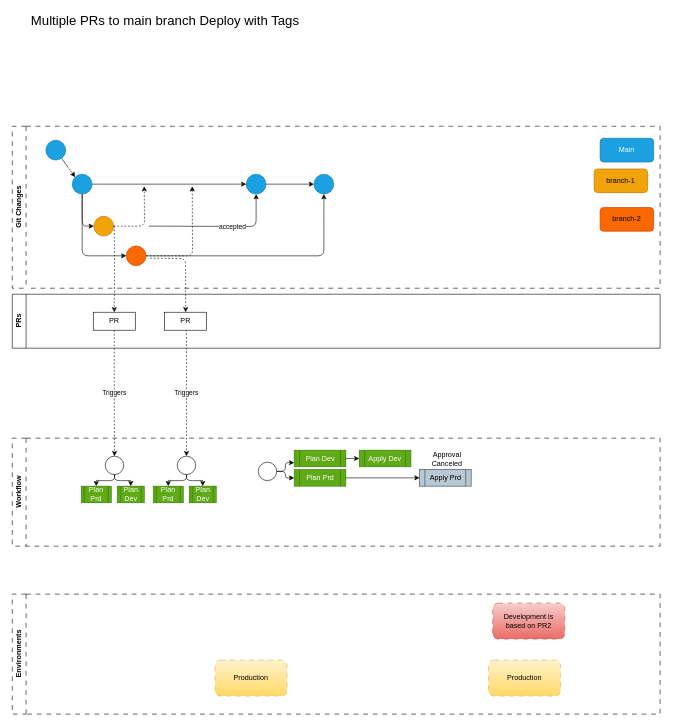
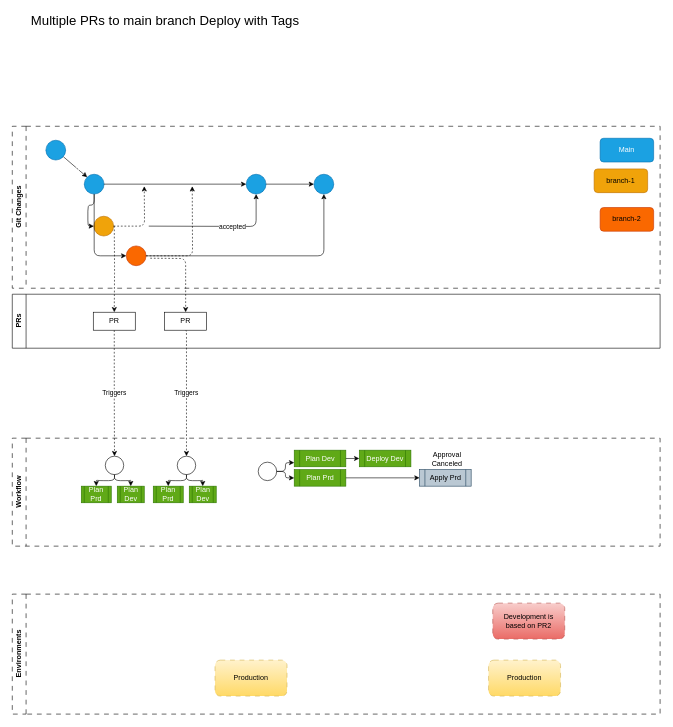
node "deployment": moved (82, 184) -> (94, 184)
node "Apply Dev": label "Apply Dev" -> "Deploy Dev"
